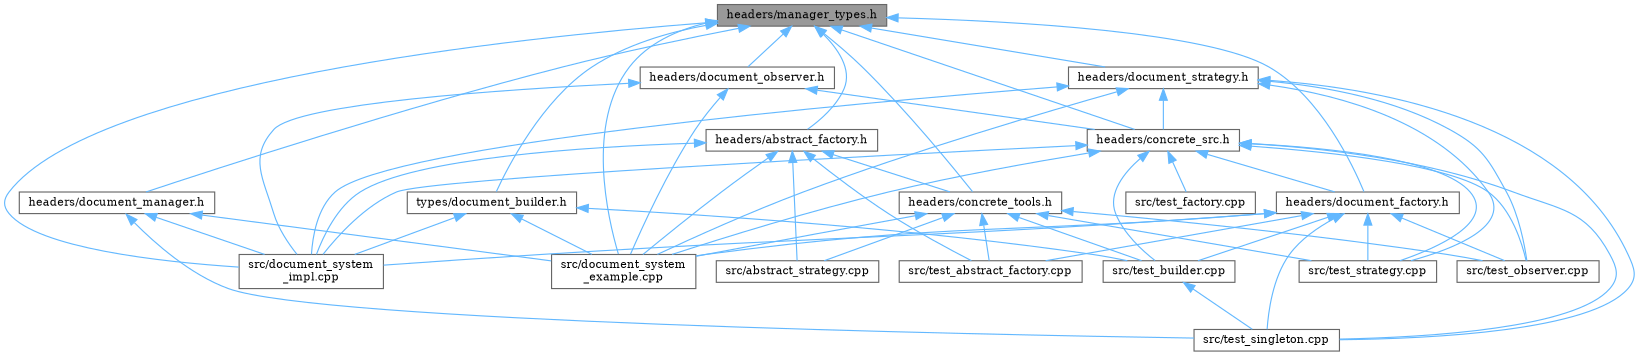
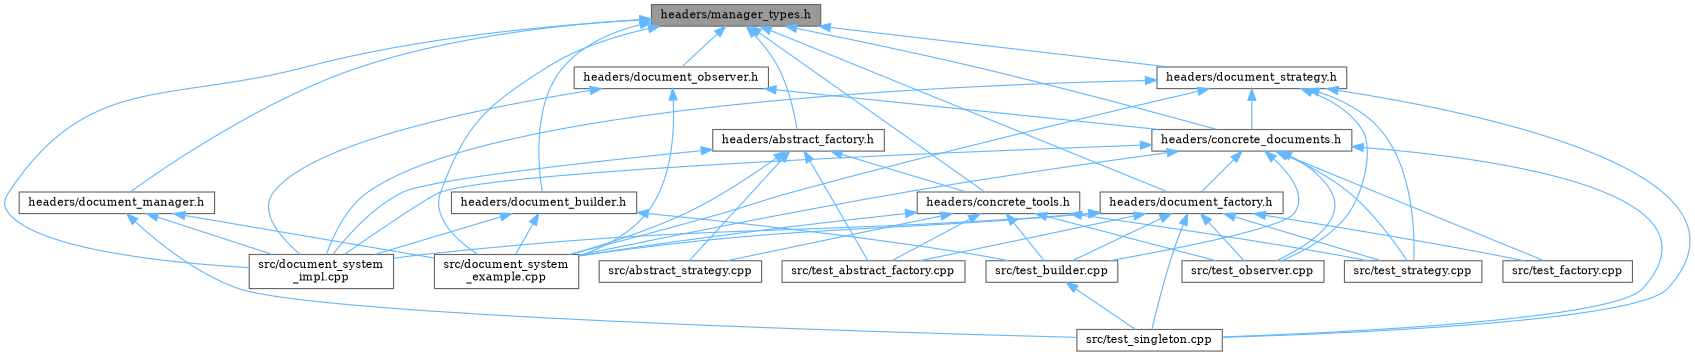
node "headers/concrete_src.h": label "headers/concrete_src.h" -> "headers/concrete_documents.h"
node "types/document_builder.h": label "types/document_builder.h" -> "headers/document_builder.h"
edge "src/test_factory.cpp" -> "headers/document_factory.h": added
